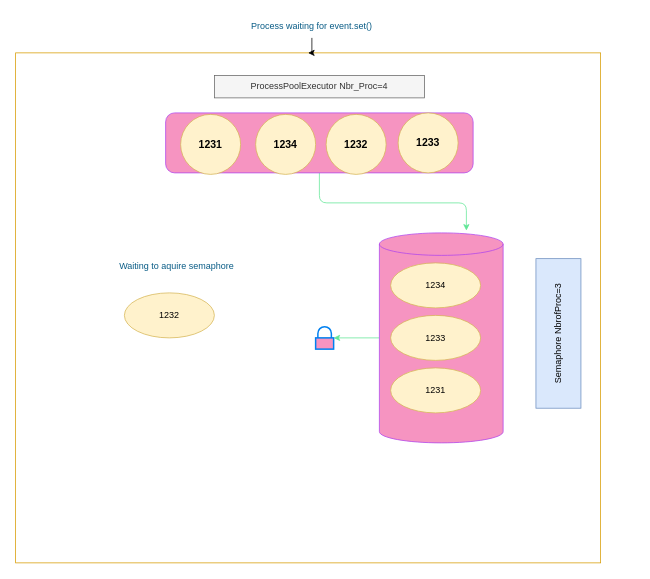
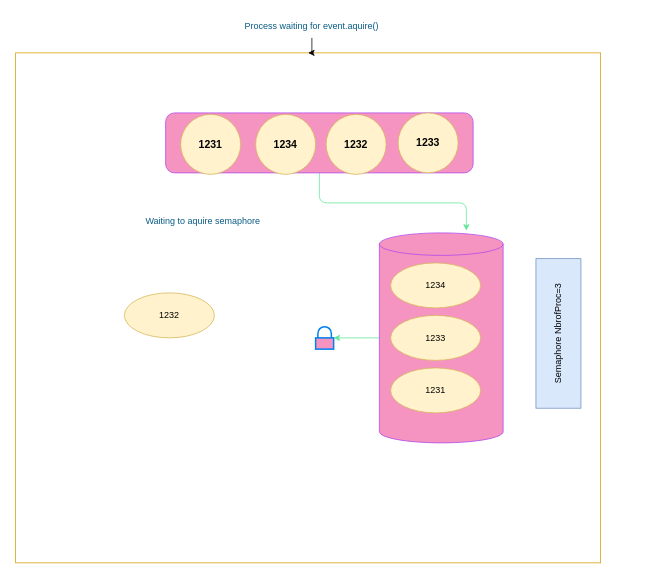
node "Process waiting for event.set()": label "Process waiting for event.set()" -> "Process waiting for event.aquire()"
node "ProcessPoolExecutor Nbr_Proc=4": removed
node "Waiting to aquire semaphore": moved (177, 267) -> (203, 222)
